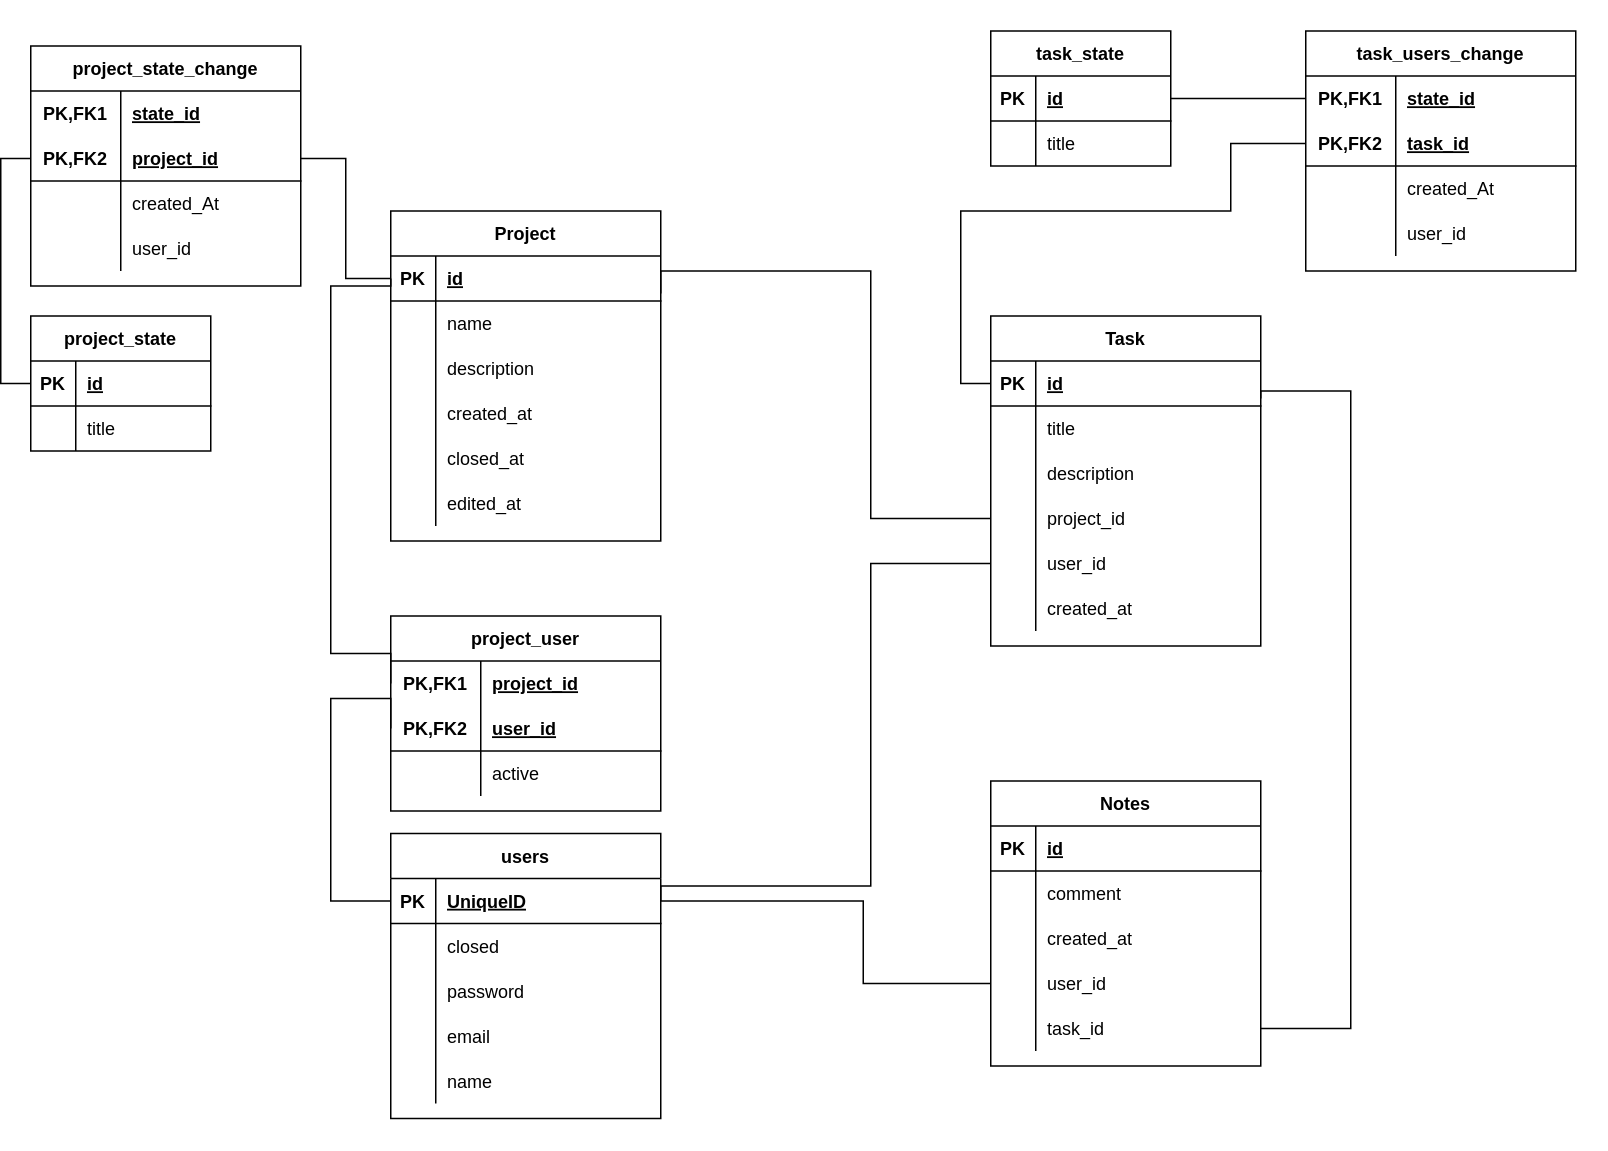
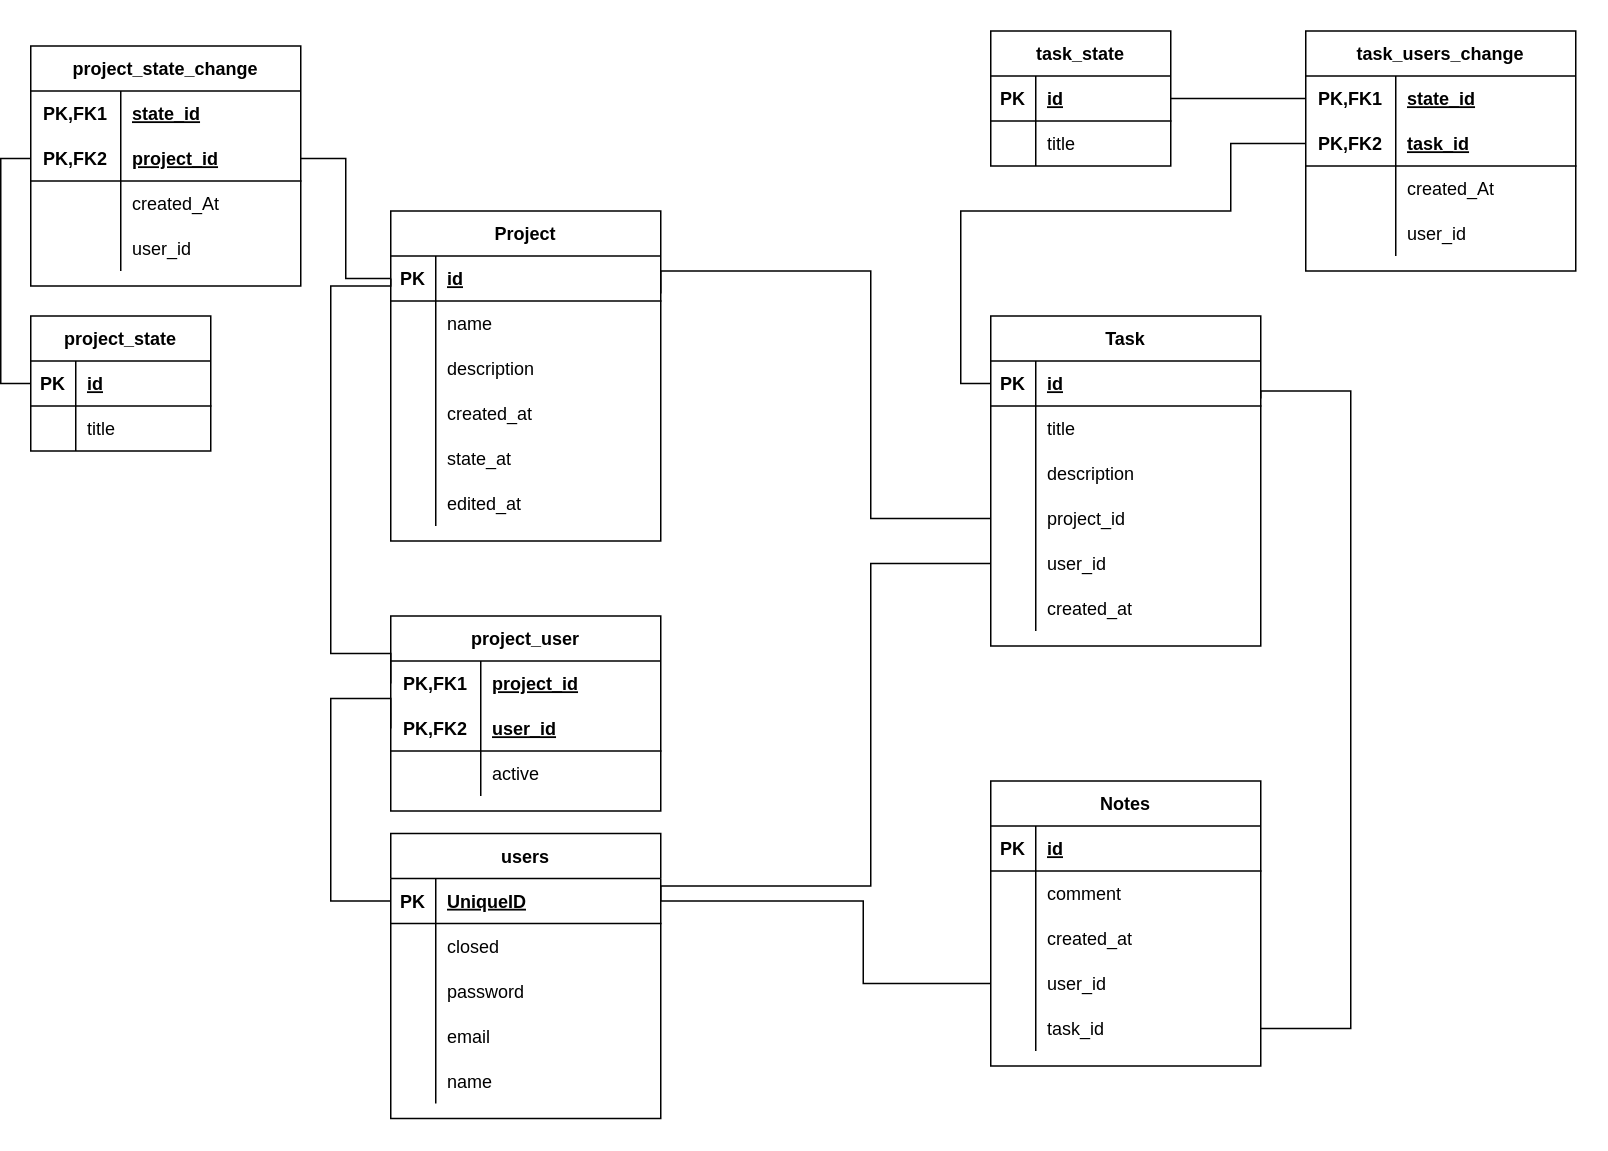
node "closed_at": label "closed_at" -> "state_at"
